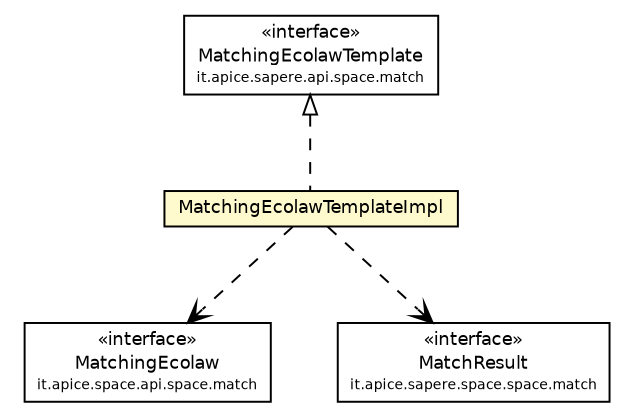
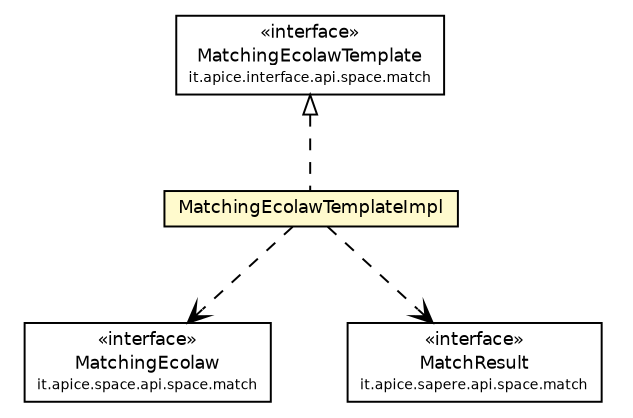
node "MatchingEcolawTemplate": text "it.apice.sapere.api.space.match" -> "it.apice.interface.api.space.match"
node "MatchResult": text "it.apice.sapere.space.space.match" -> "it.apice.sapere.api.space.match"
